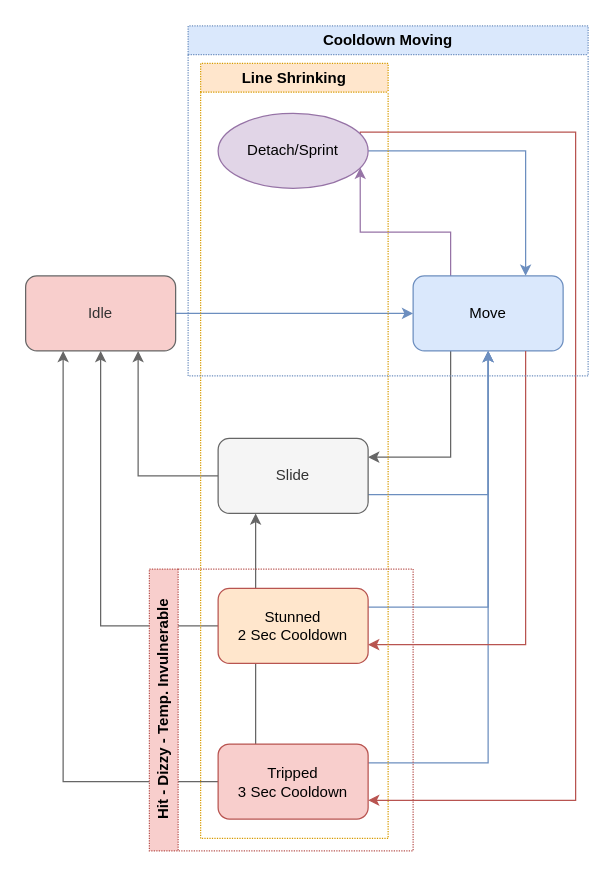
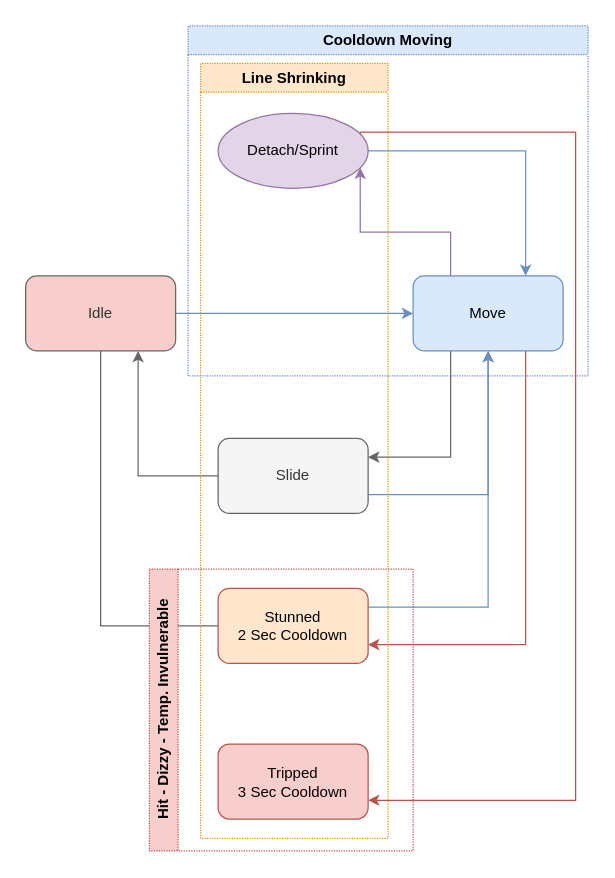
edge "Stunned 2 Sec Cooldown" -> "Idle": arrowhead classic -> none
edge "Tripped 3 Sec Cooldown" -> "Idle": removed
edge "Tripped 3 Sec Cooldown" -> "Slide": removed
edge "Tripped 3 Sec Cooldown" -> "Move": removed
